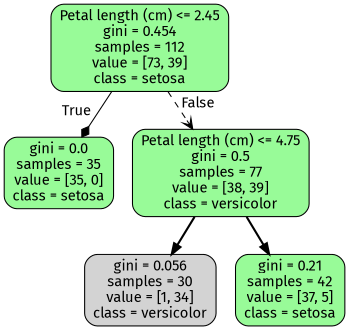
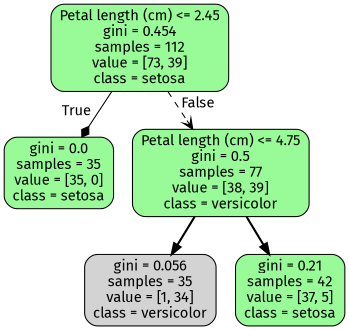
node "gini = 0.056 samples = 30 value = [1, 34] class = versicolor": label "gini = 0.056 samples = 30 value = [1, 34] class = versicolor" -> "gini = 0.056 samples = 35 value = [1, 34] class = versicolor"
